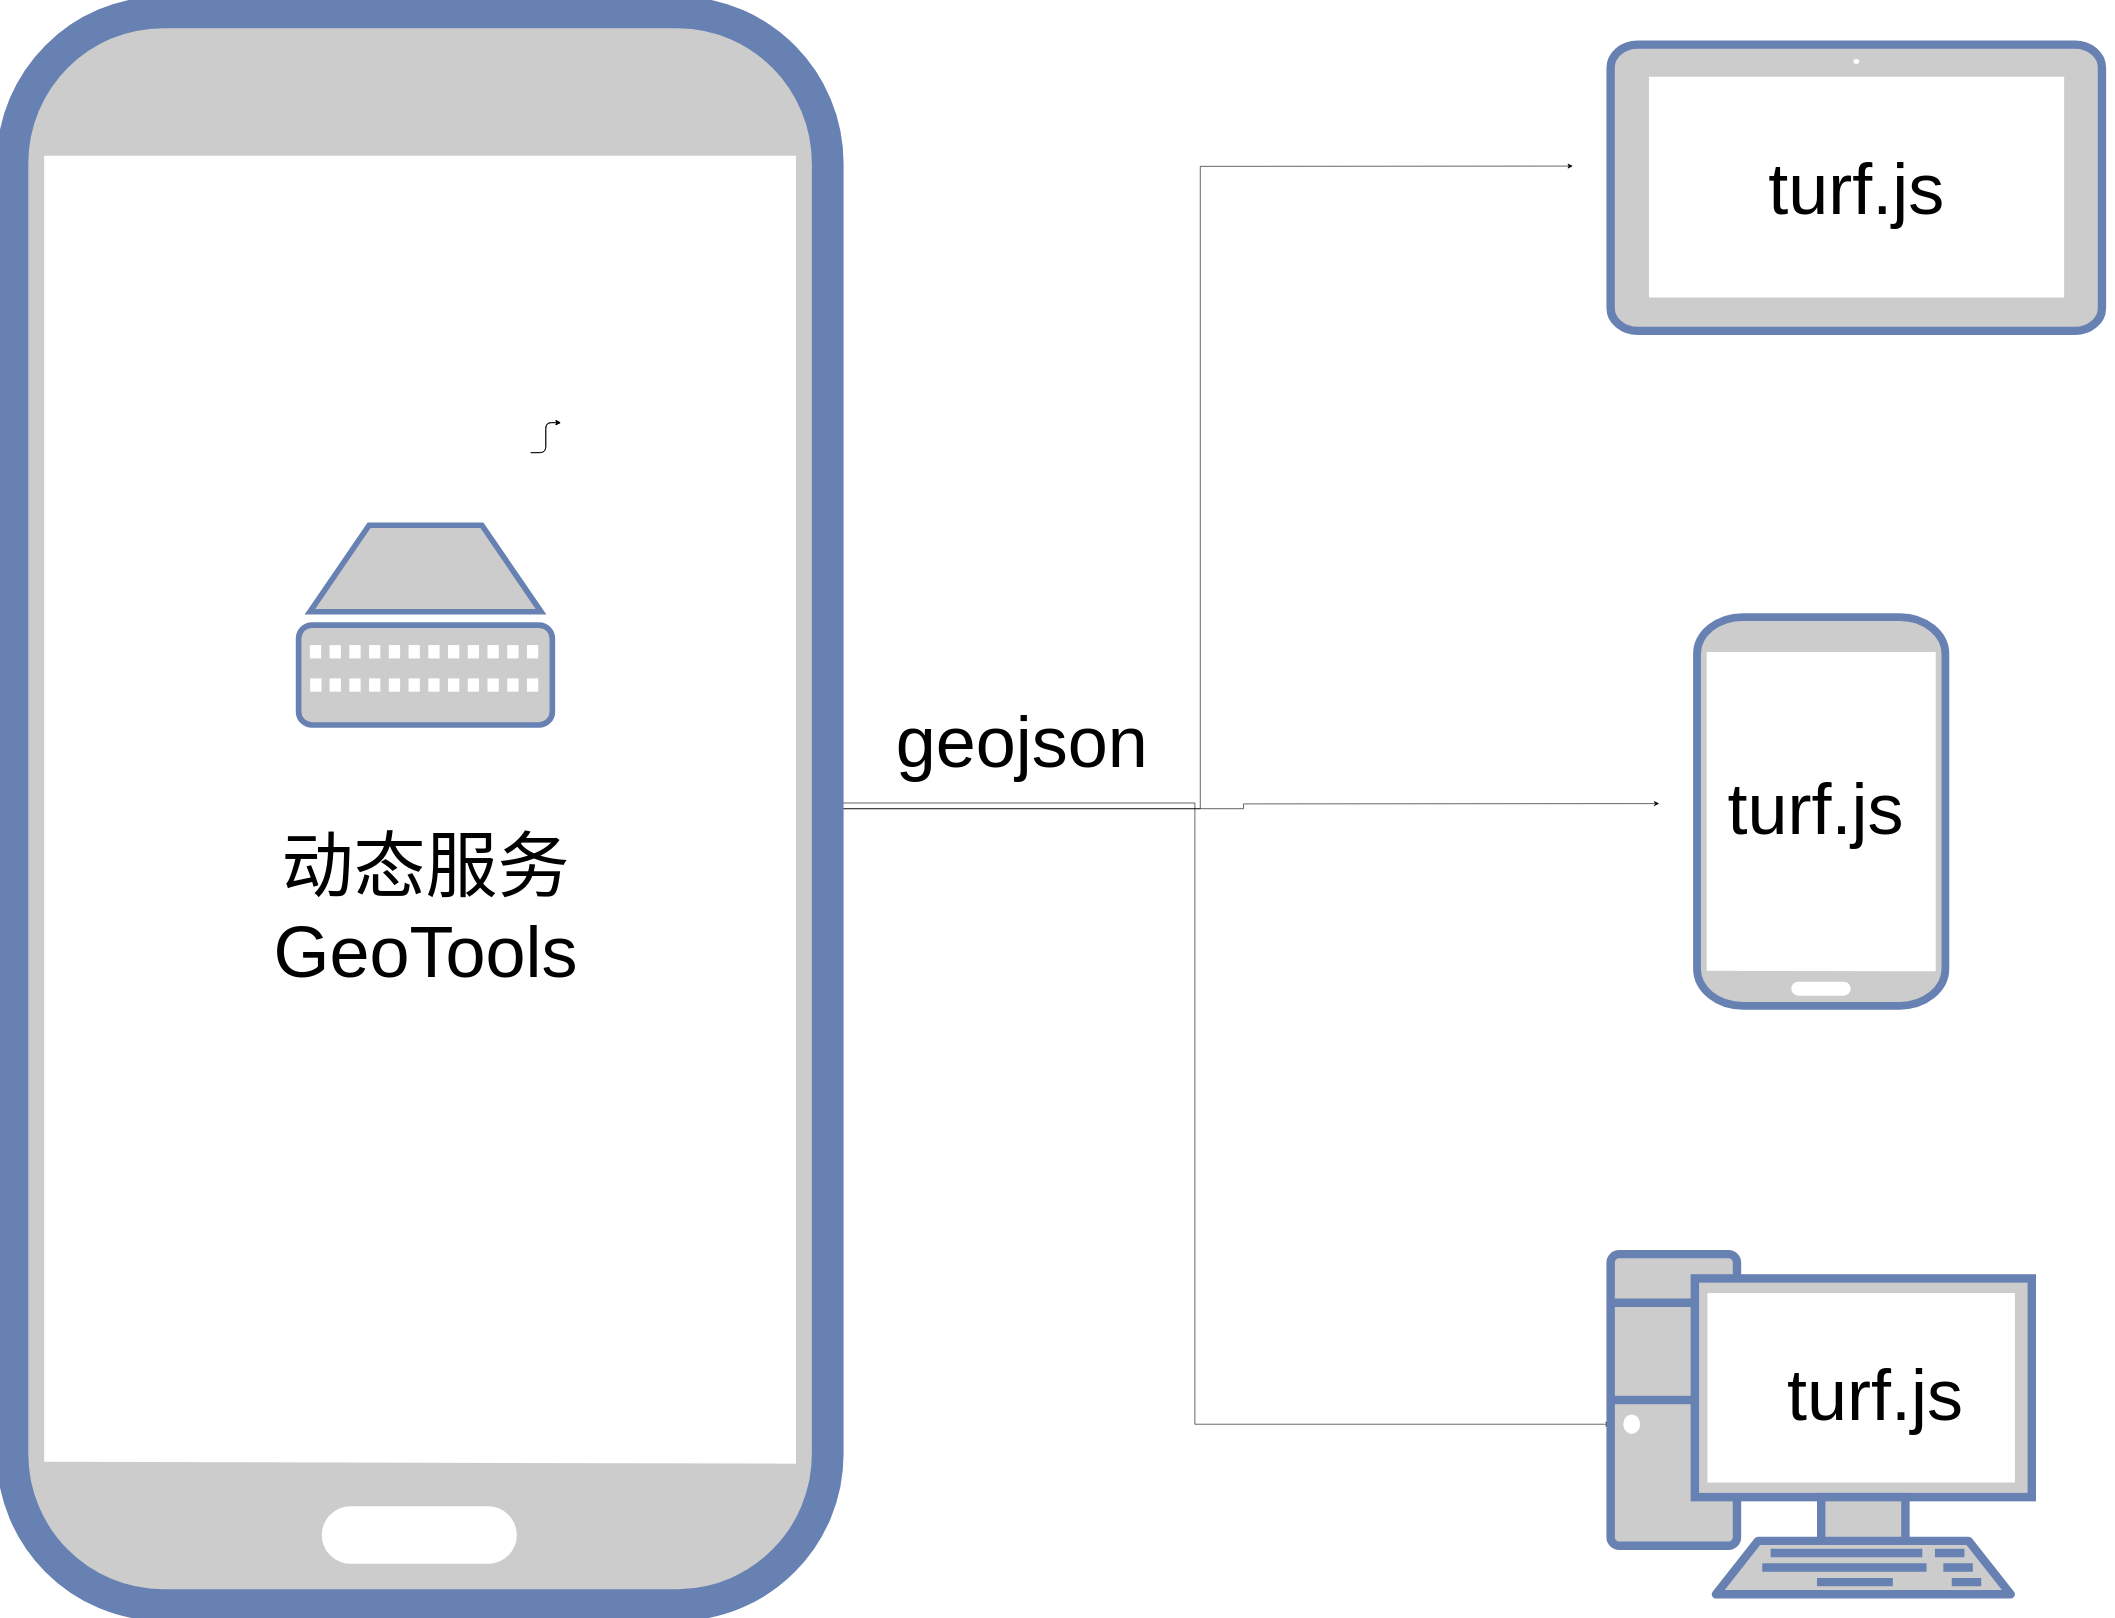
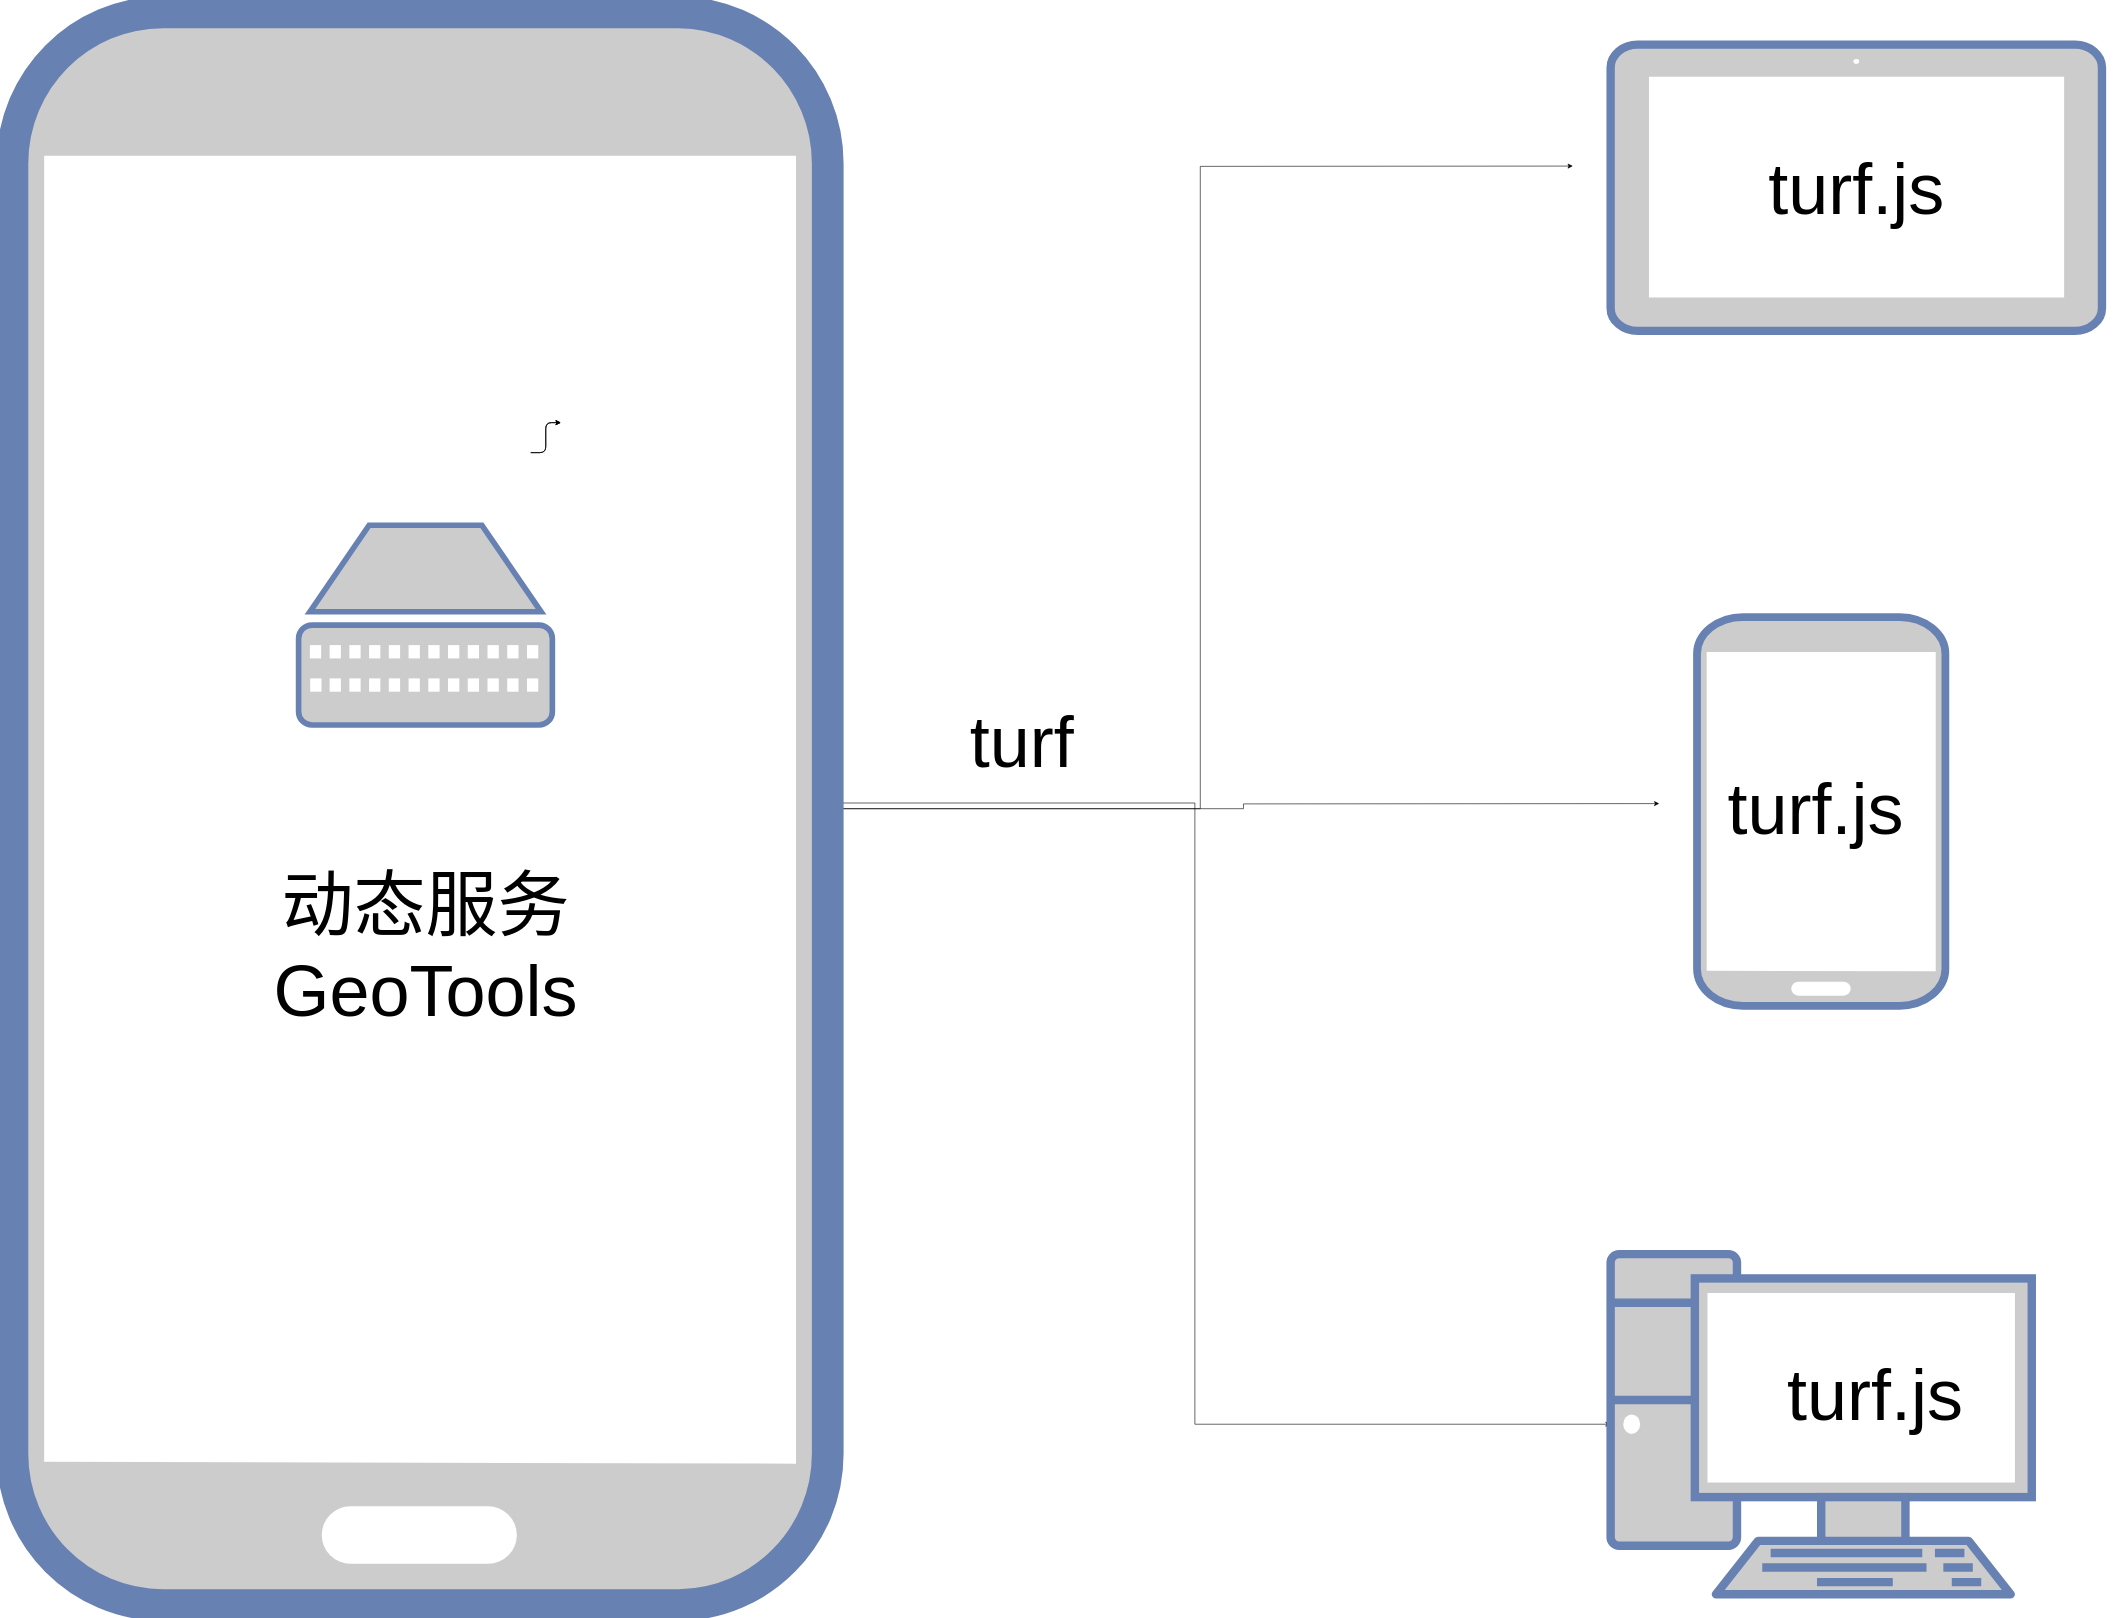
node "geojson": label "geojson" -> "turf"
node "动态服务 GeoTools": moved (425, 909) -> (425, 948)
